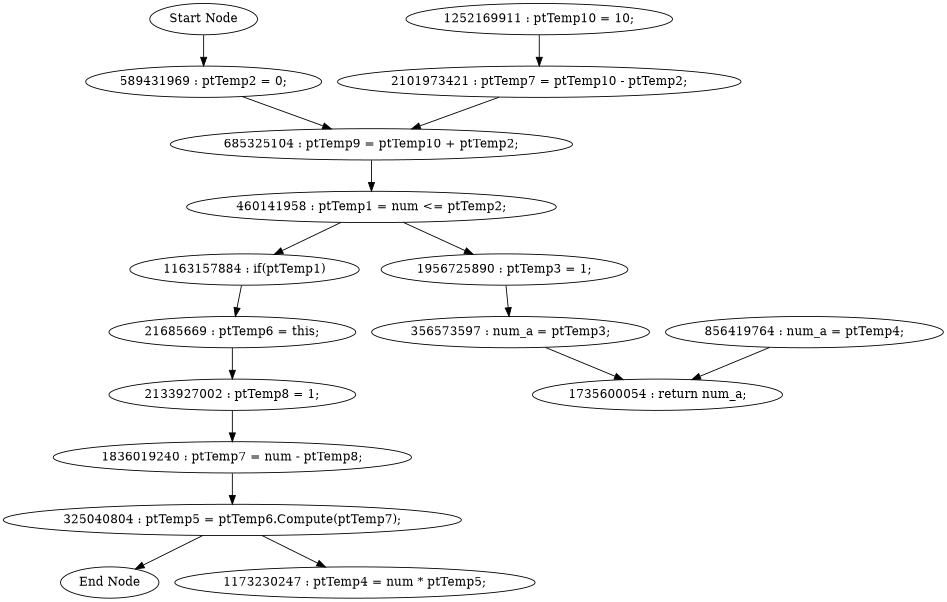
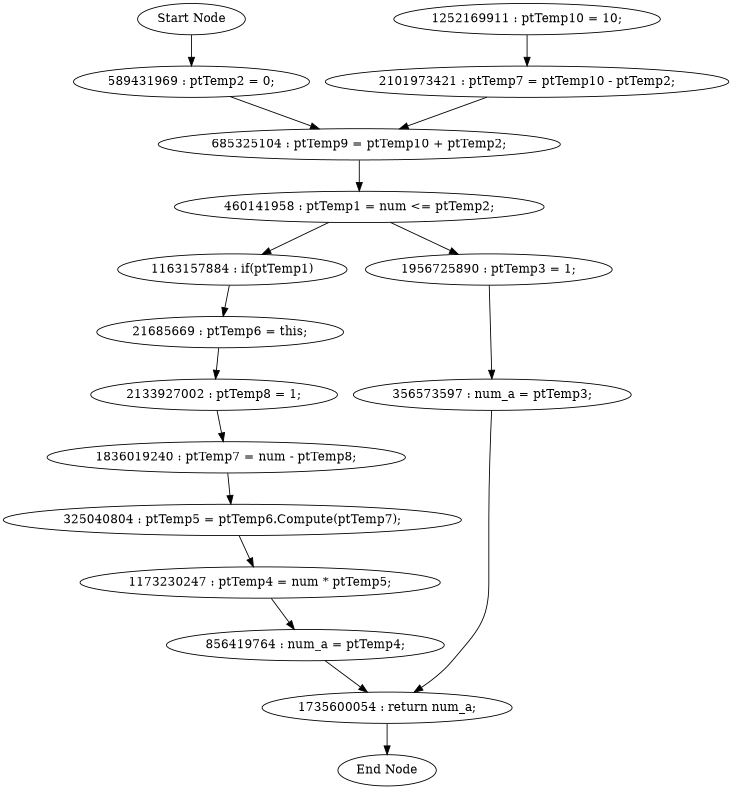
edge "325040804 : ptTemp5 = ptTemp6.Compute(ptTemp7);" -> "End Node": now "1735600054 : return num_a;" -> "End Node"
edge "1173230247 : ptTemp4 = num * ptTemp5;" -> "856419764 : num_a = ptTemp4;": added
